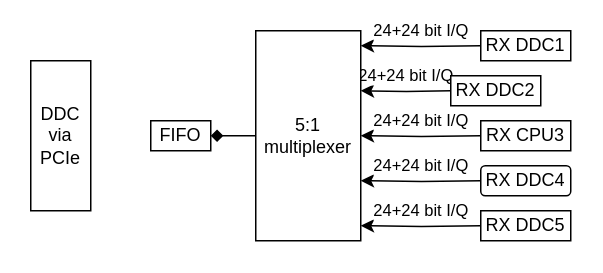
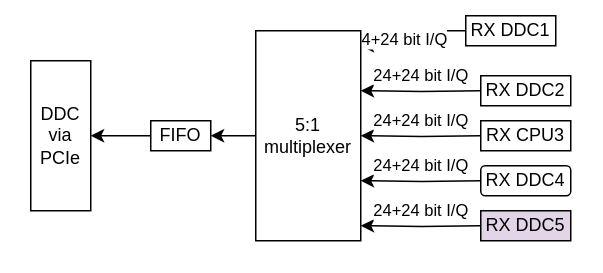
node "RX DDC1": moved (526, 46) -> (511, 31)
node "RX DDC2": moved (496, 91) -> (526, 91)
edge "FIFO" -> "DDC via PCIe": added
edge "5:1 multiplexer" -> "FIFO": arrowhead diamond -> classic
node "RX DDC5": fillcolor #ffffff -> #e1d5e7
